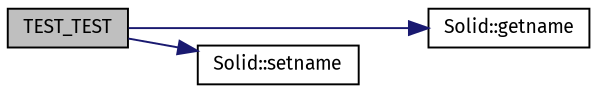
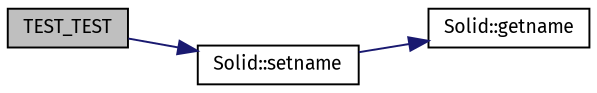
edge "TEST_TEST" -> "Solid::getname": now "Solid::setname" -> "Solid::getname"
